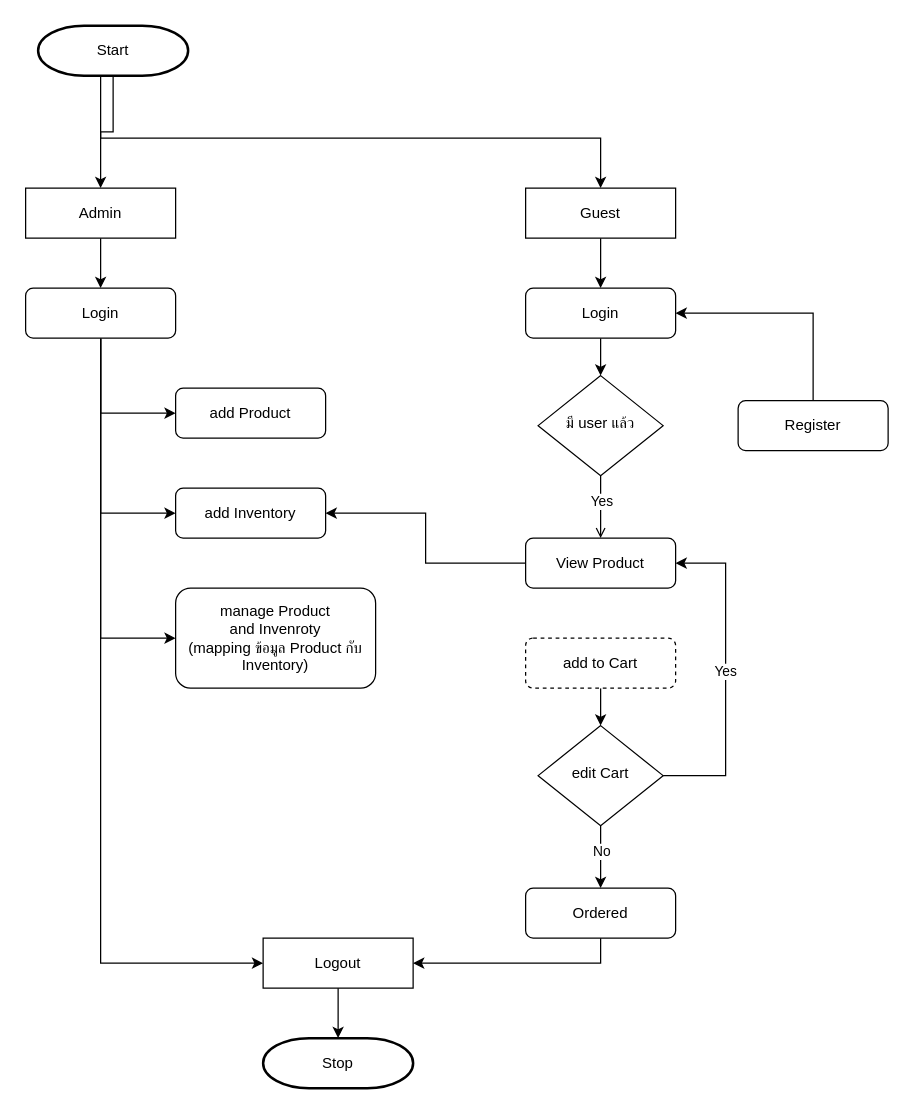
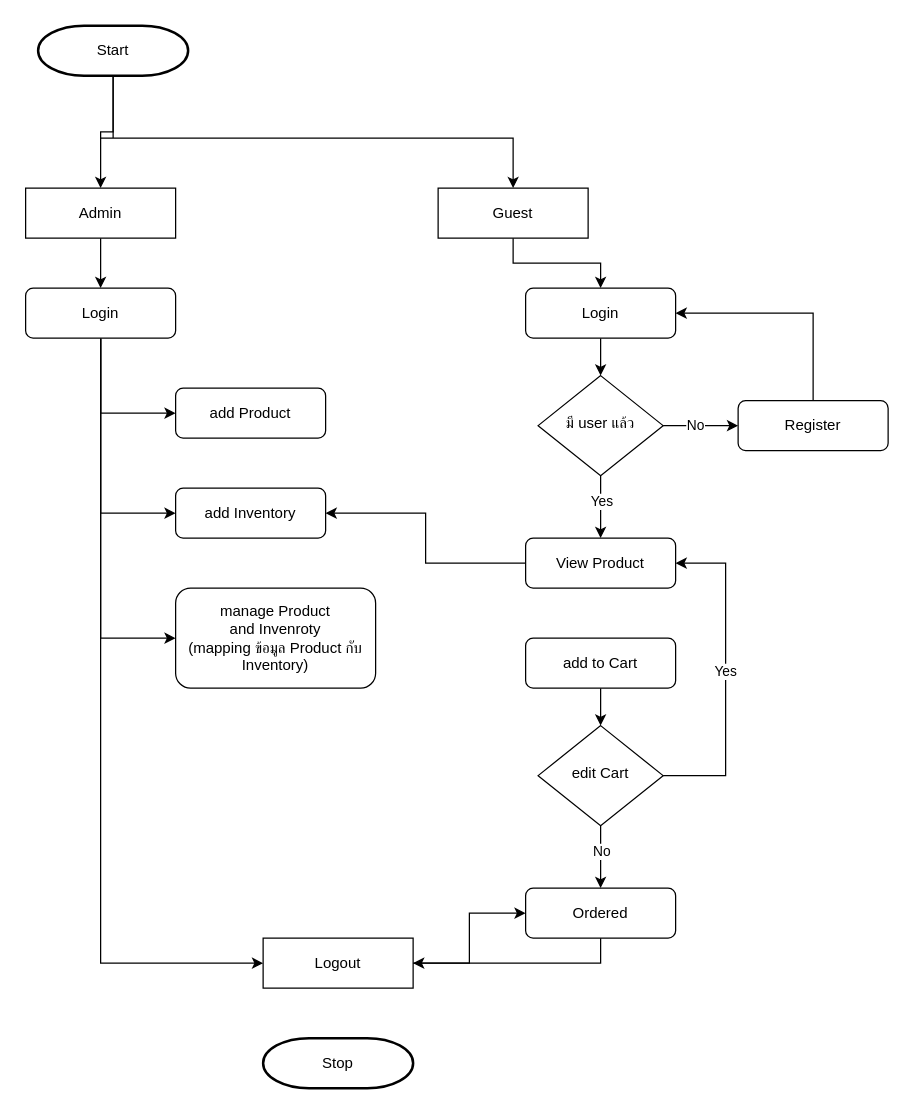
node "Guest": moved (601, 213) -> (513, 213)
edge "มี user แล้ว" -> "Register": added, label "No"
edge "มี user แล้ว" -> "View Product": arrowhead open -> classic
node "add to Cart": style dashed -> solid
edge "Logout" -> "Stop": now "Logout" -> "Ordered"
